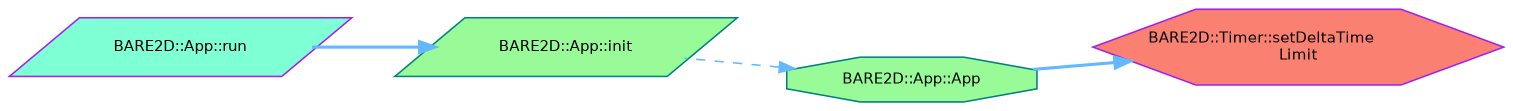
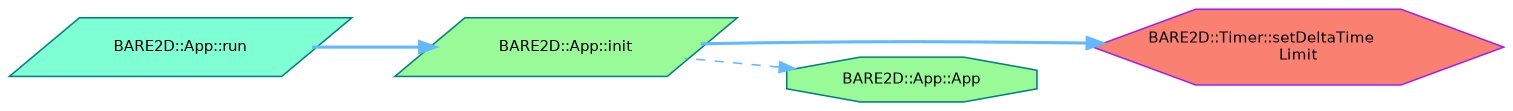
node "BARE2D::App::run": color purple -> teal
edge "BARE2D::App::App" -> "BARE2D::Timer::setDeltaTime Limit": now "BARE2D::App::init" -> "BARE2D::Timer::setDeltaTime Limit"
